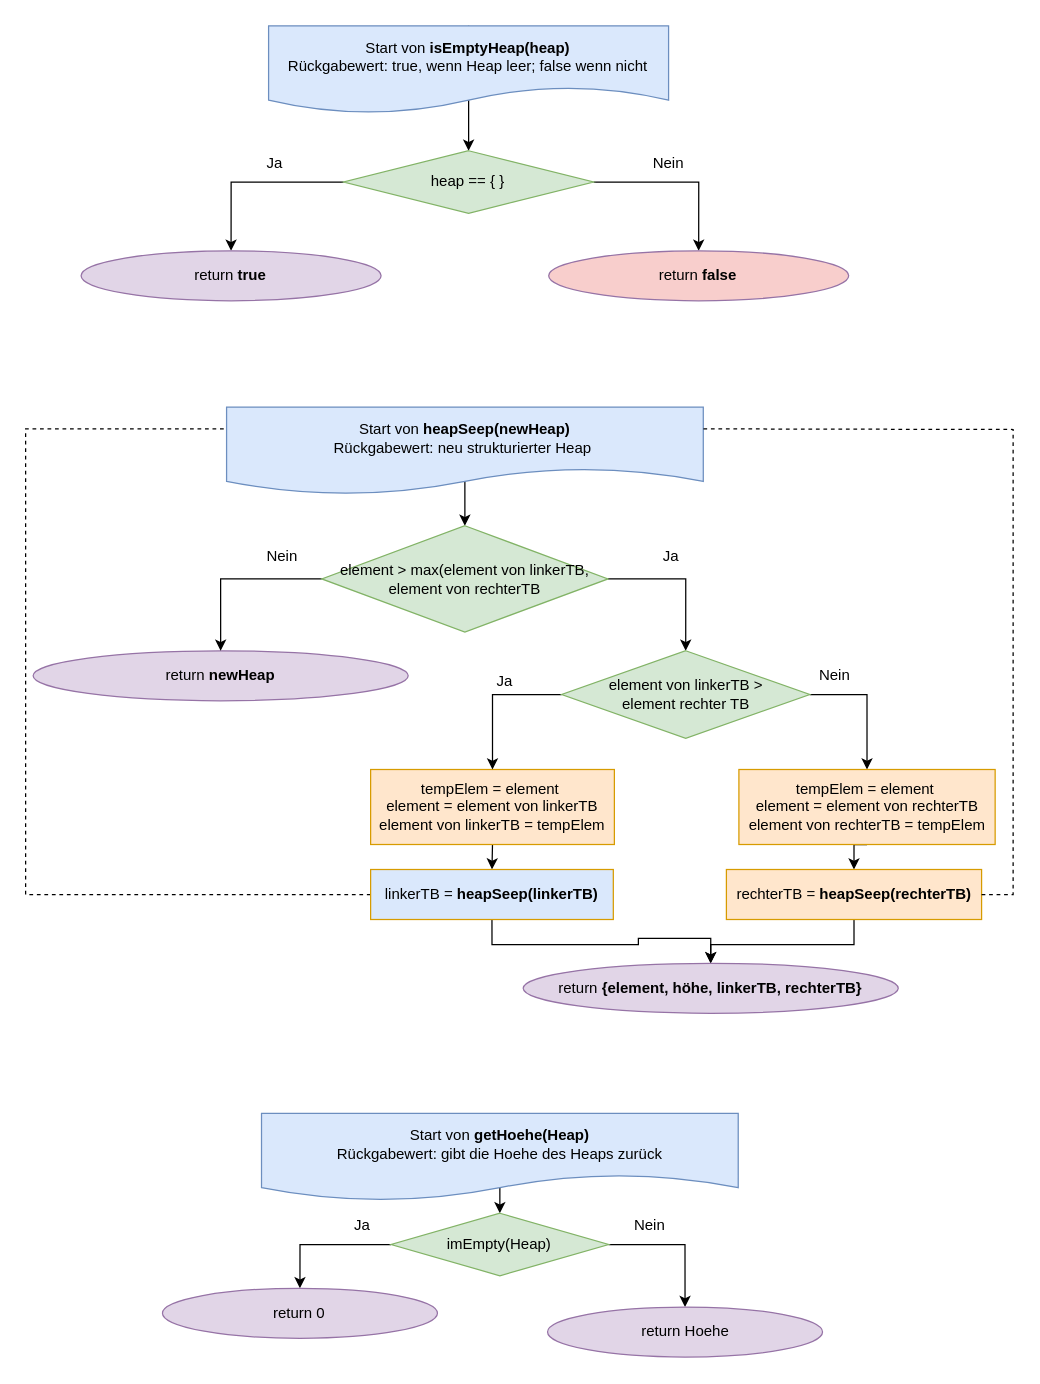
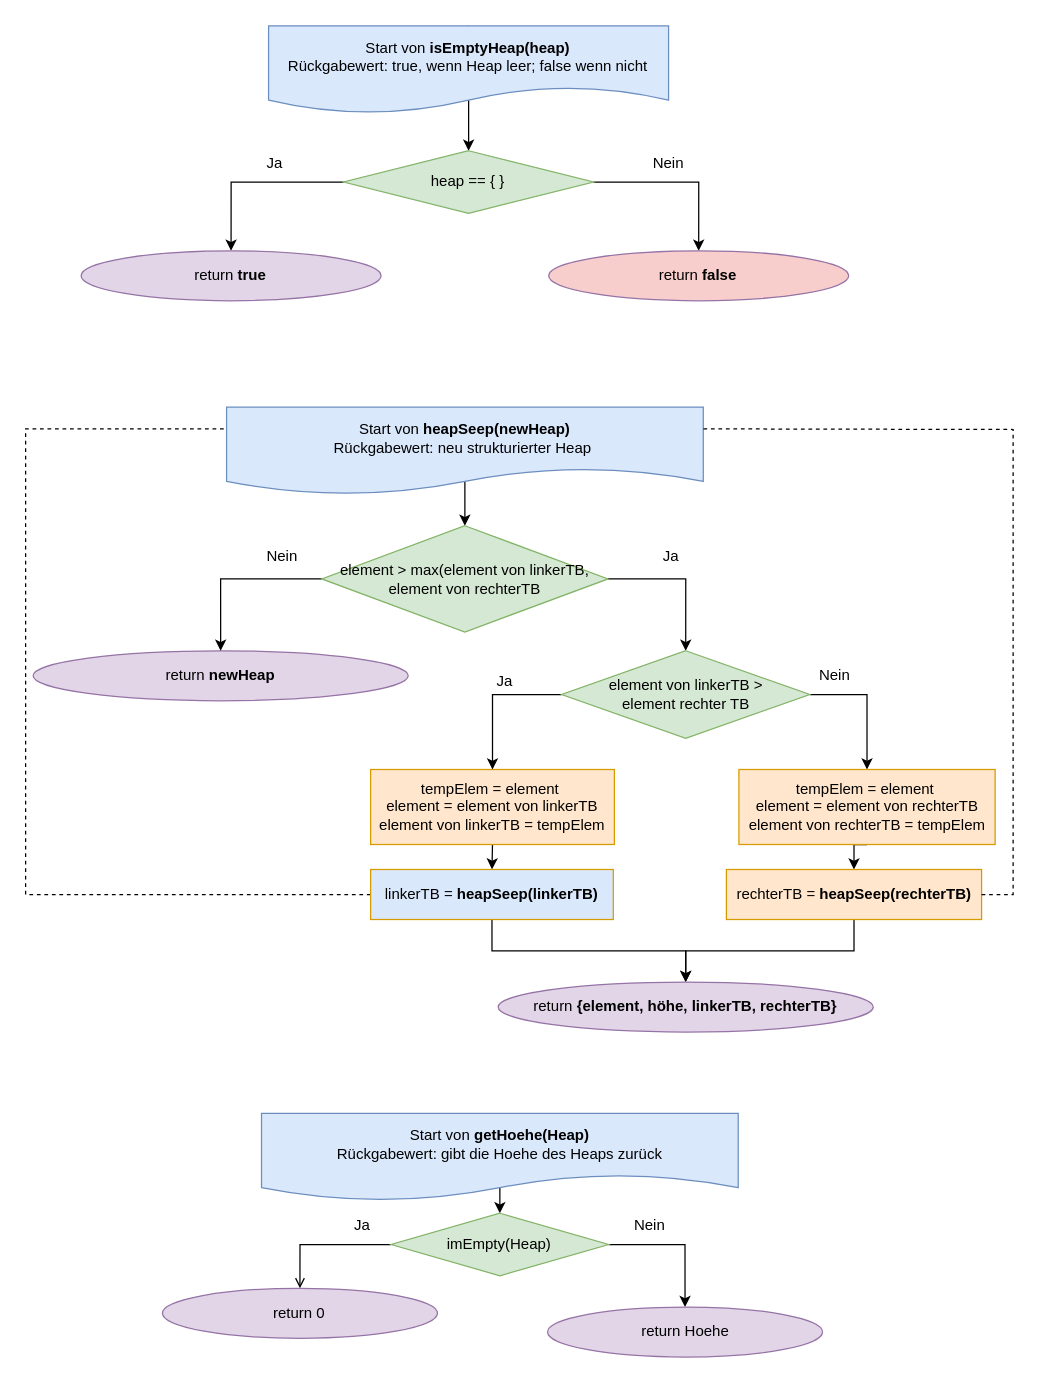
node "return {element, höhe, linkerTB, rechterTB}": moved (711, 988) -> (686, 1007)
edge "imEmpty(Heap)" -> "return 0": arrowhead classic -> open
